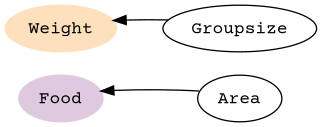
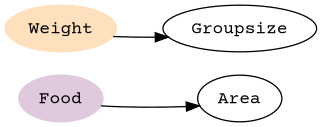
edge "Groupsize" -> "Weight": reversed
edge "Area" -> "Food": reversed
